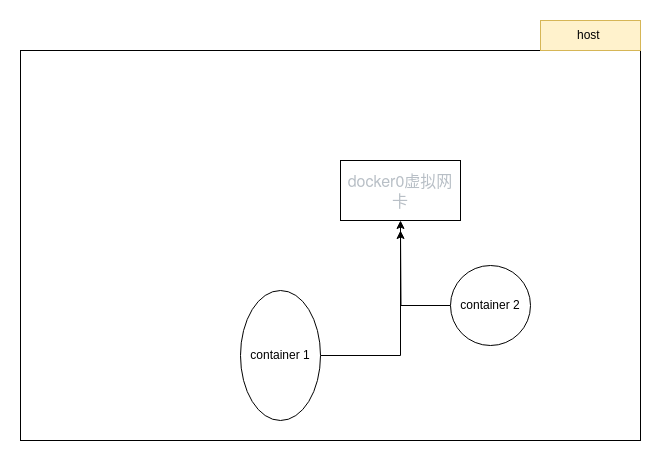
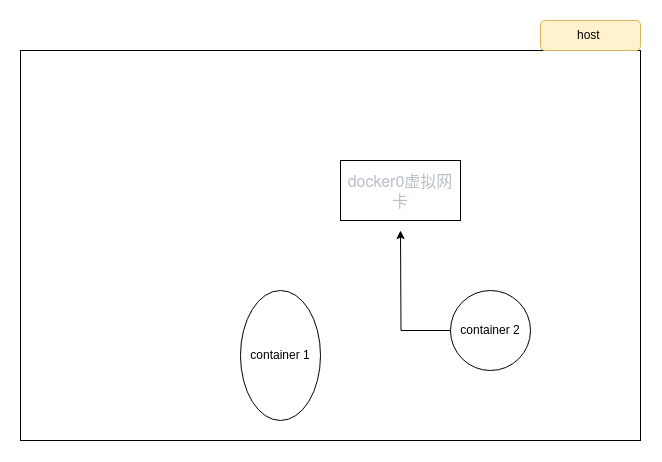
node "host": shape rectangle -> rounded rectangle
node "container 2": moved (491, 306) -> (491, 331)
edge "container 1" -> "docker0虚拟网卡": removed
